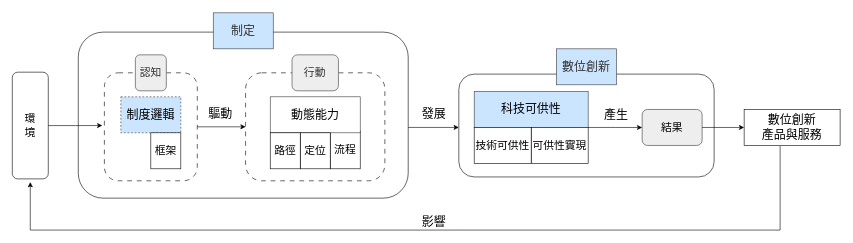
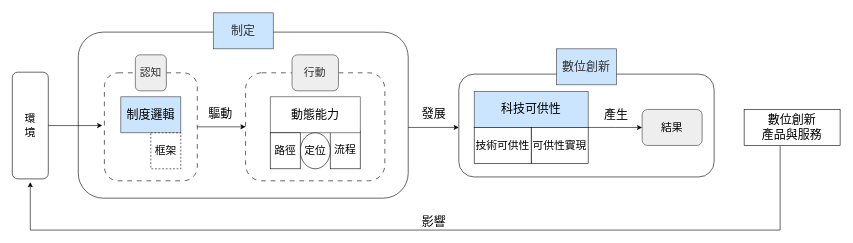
node "制度邏輯": style dashed -> solid
edge "結果" -> "數位創新 產品與服務": removed
node "框架": style solid -> dashed
node "定位": shape rectangle -> ellipse
